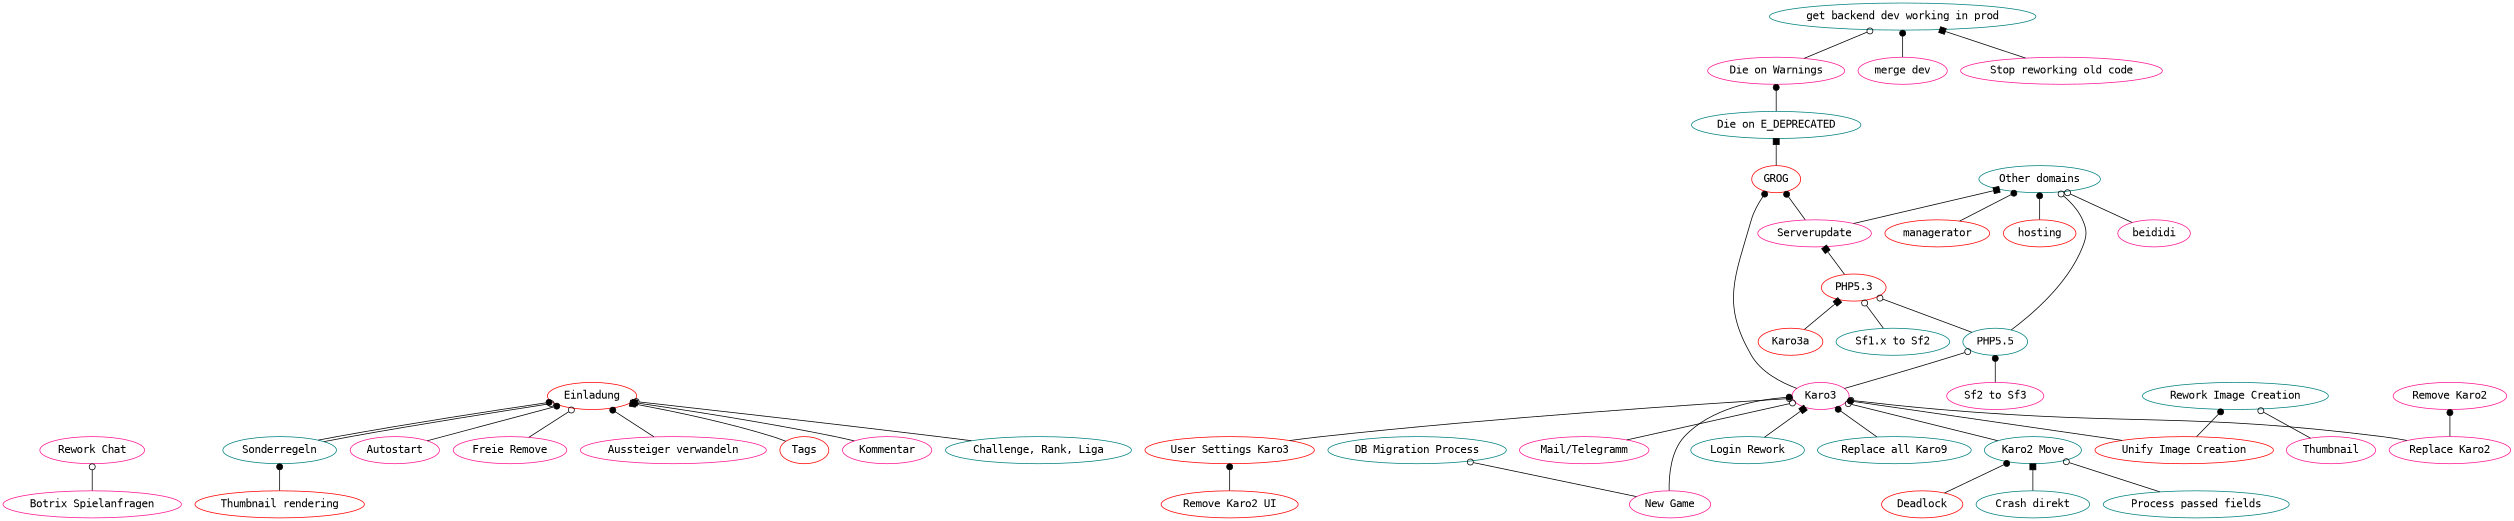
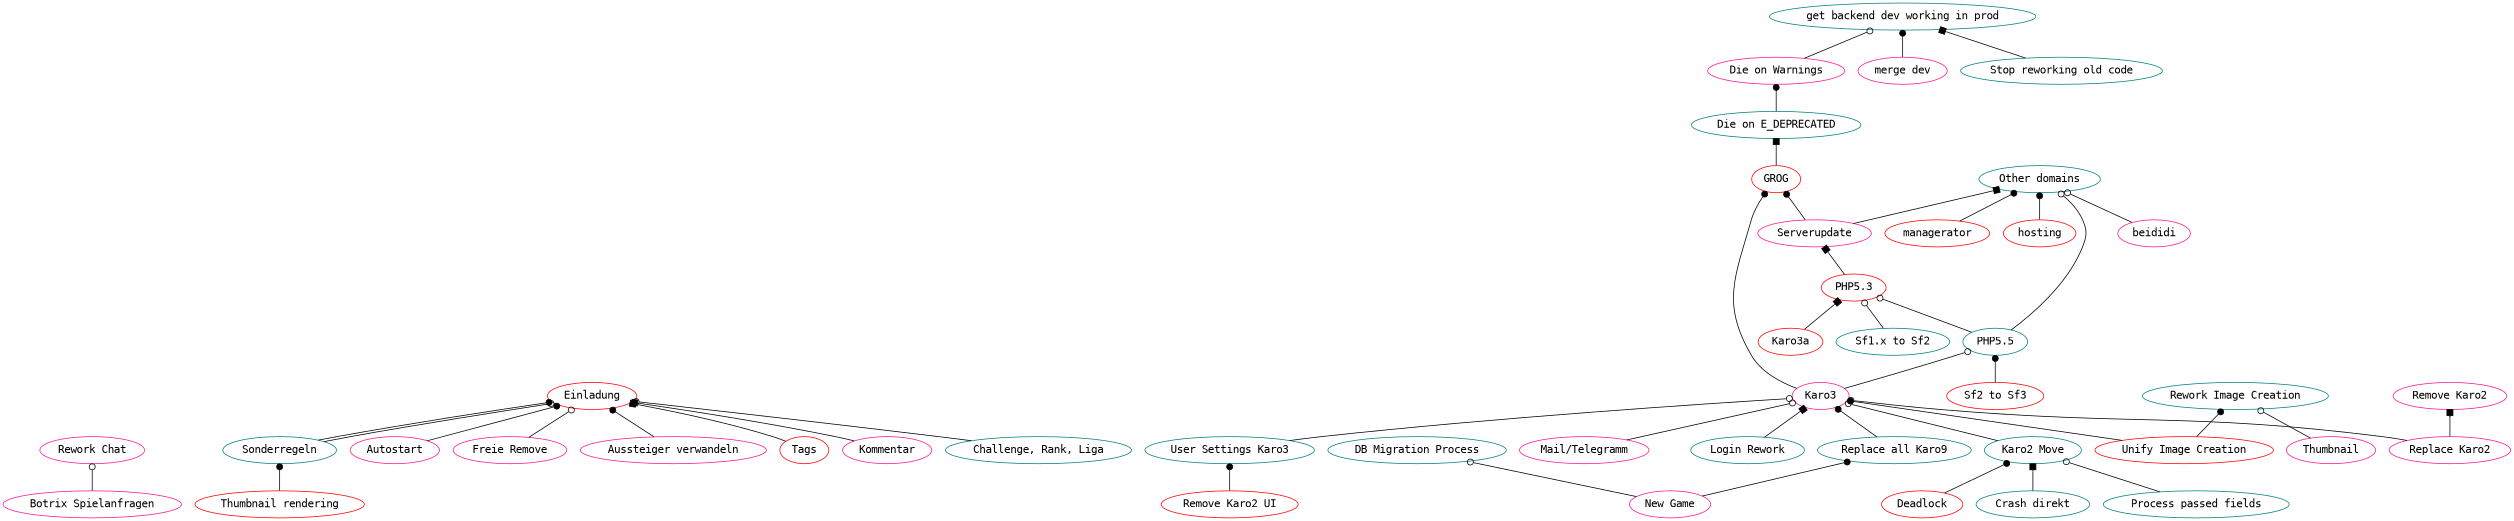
node "Stop reworking old code": color deeppink -> teal
node "Sf2 to Sf3": color deeppink -> red
edge "New Game" -> "Karo3": now "New Game" -> "Replace all Karo9"
edge "Replace Karo2" -> "Remove Karo2": arrowhead dot -> box
node "User Settings Karo3": color red -> teal
